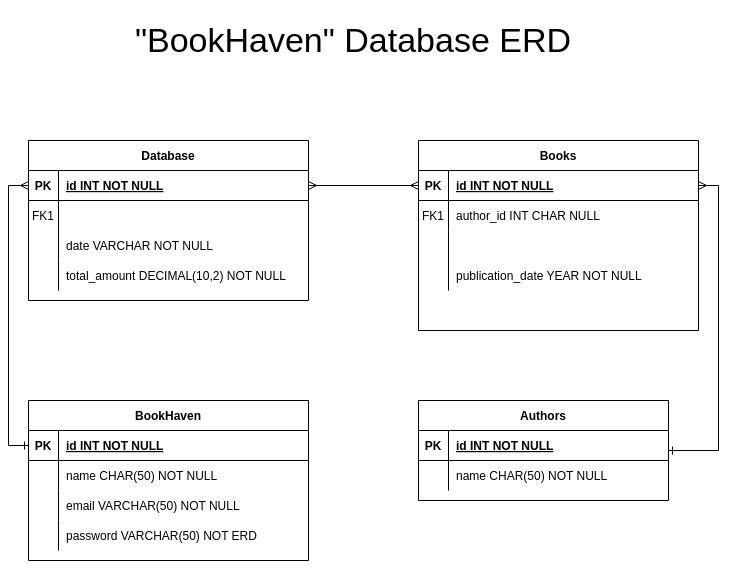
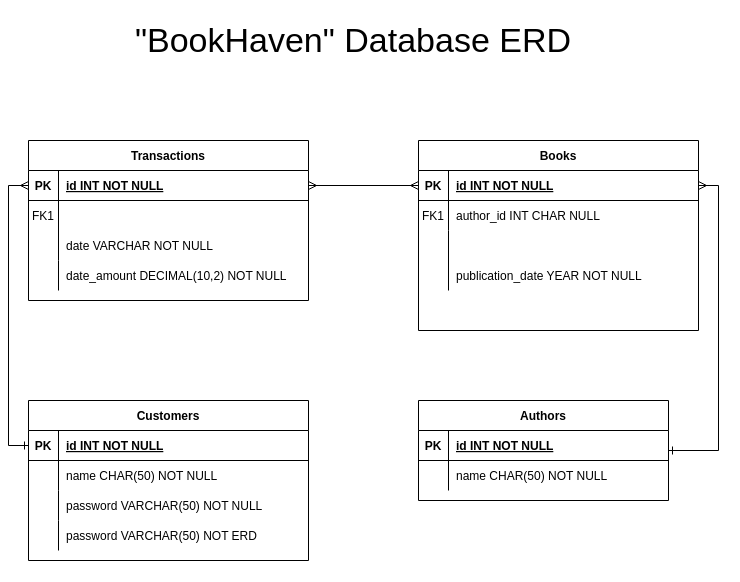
node "Database": label "Database" -> "Transactions"
node "total_amount DECIMAL(10,2) NOT NULL": label "total_amount DECIMAL(10,2) NOT NULL" -> "date_amount DECIMAL(10,2) NOT NULL"
node "BookHaven": label "BookHaven" -> "Customers"
node "email VARCHAR(50) NOT NULL": label "email VARCHAR(50) NOT NULL" -> "password VARCHAR(50) NOT NULL"
